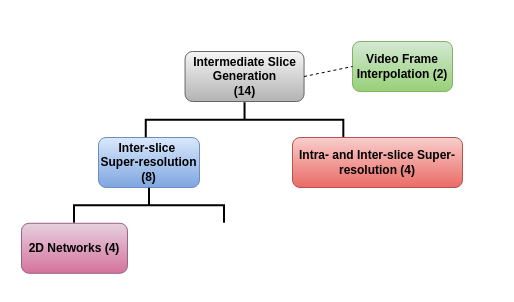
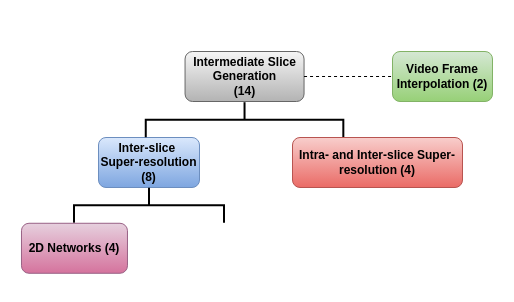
node "Video Frame Interpolation (2)": moved (403, 67) -> (443, 77)
